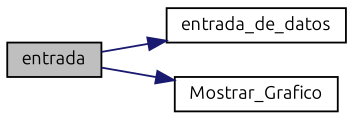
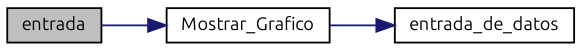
edge "entrada" -> "entrada_de_datos": now "Mostrar_Grafico" -> "entrada_de_datos"
